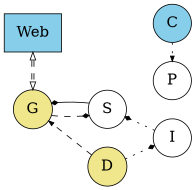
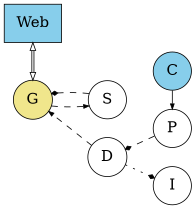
edge "C" -> "P": style dotted -> solid
edge "Web" -- "G": style dashed -> solid
edge "S" -> "G": style solid -> dashed
edge "G" -> "S": arrowhead diamond -> normal
edge "I" -> "S": removed
edge "P" -> "D": added
node "D": fillcolor khaki -> white
